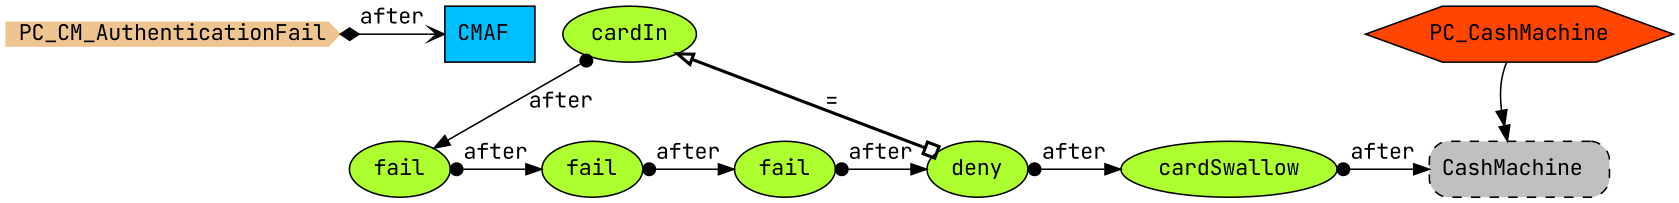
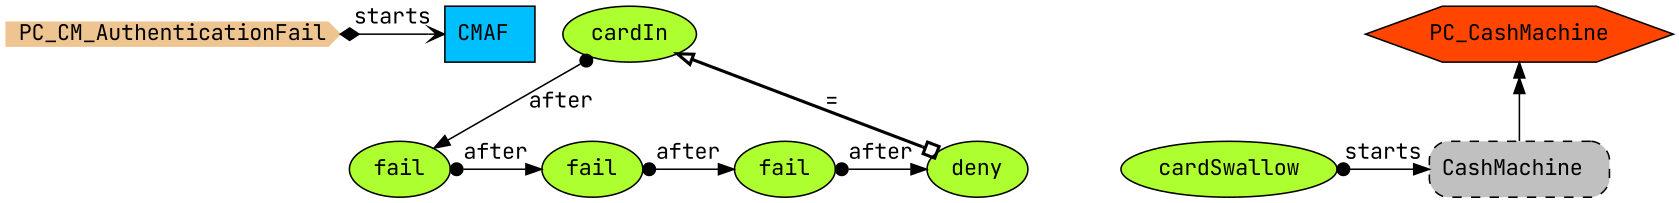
edge "PC_CM_AuthenticationFail" -- "CMAF": label "after" -> "starts"
edge "PC_CashMachine" -> "CashMachine": reversed
edge "cardSwallow" -- "CashMachine": label "after" -> "starts"
edge "deny" -- "cardSwallow": removed, label "after"
